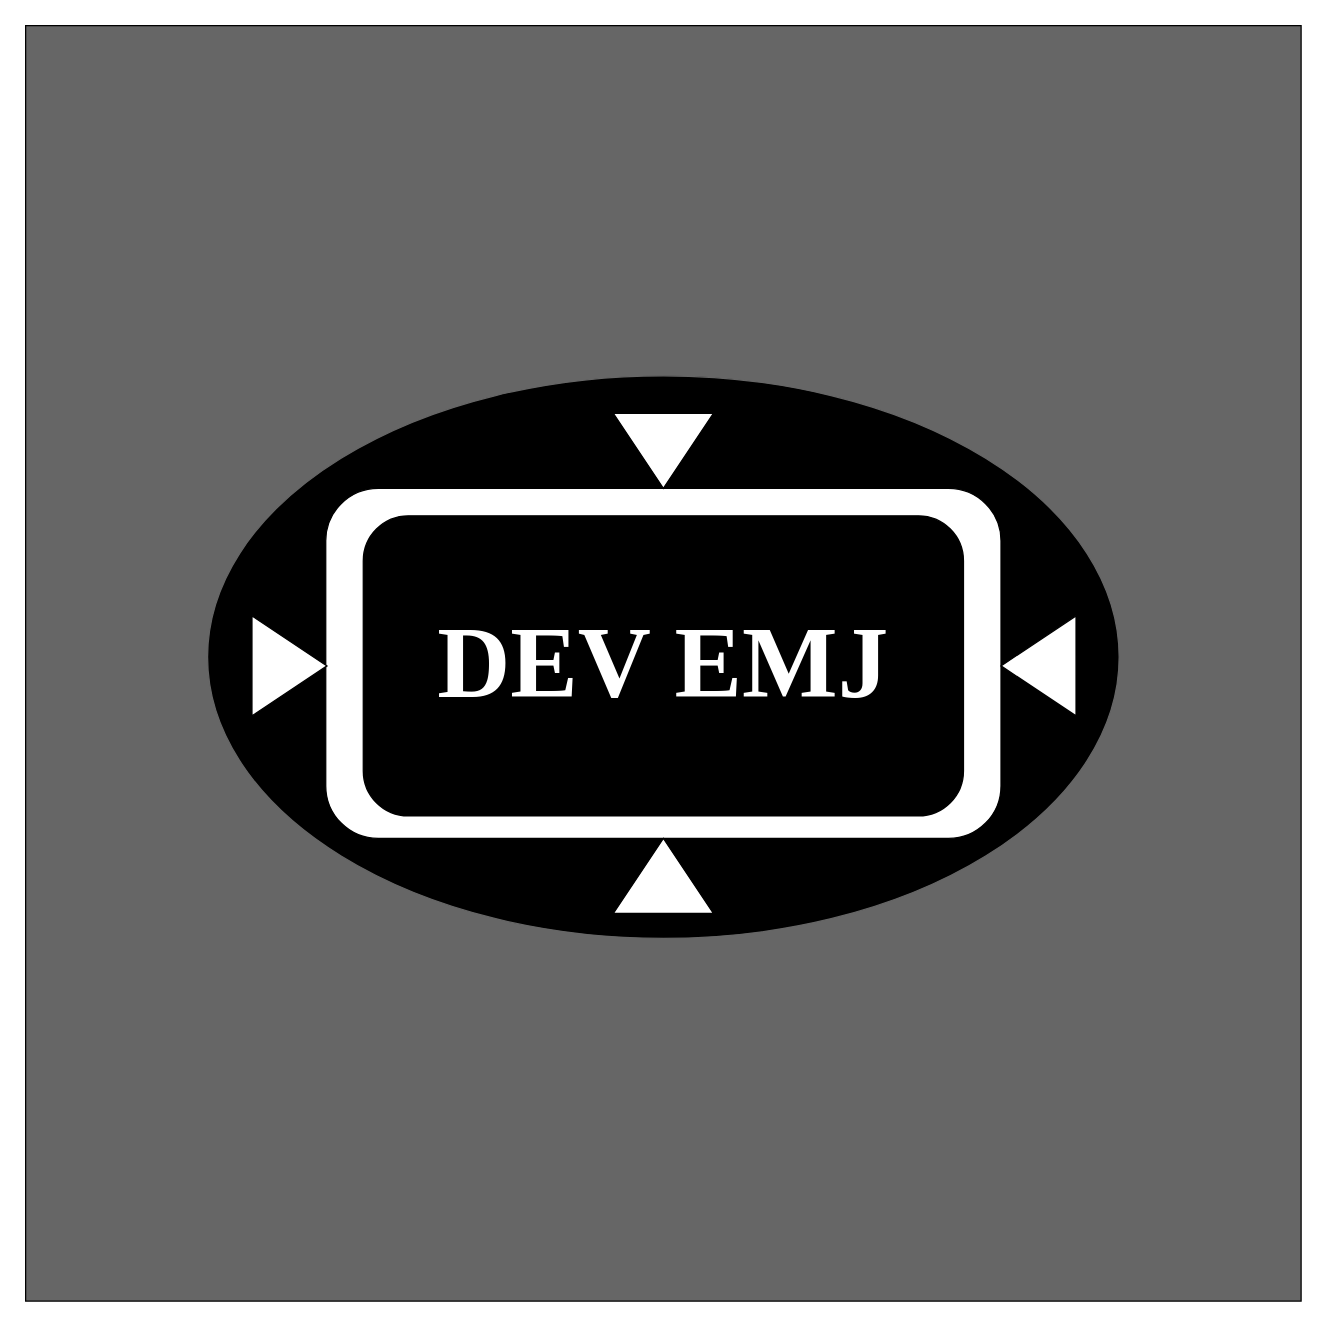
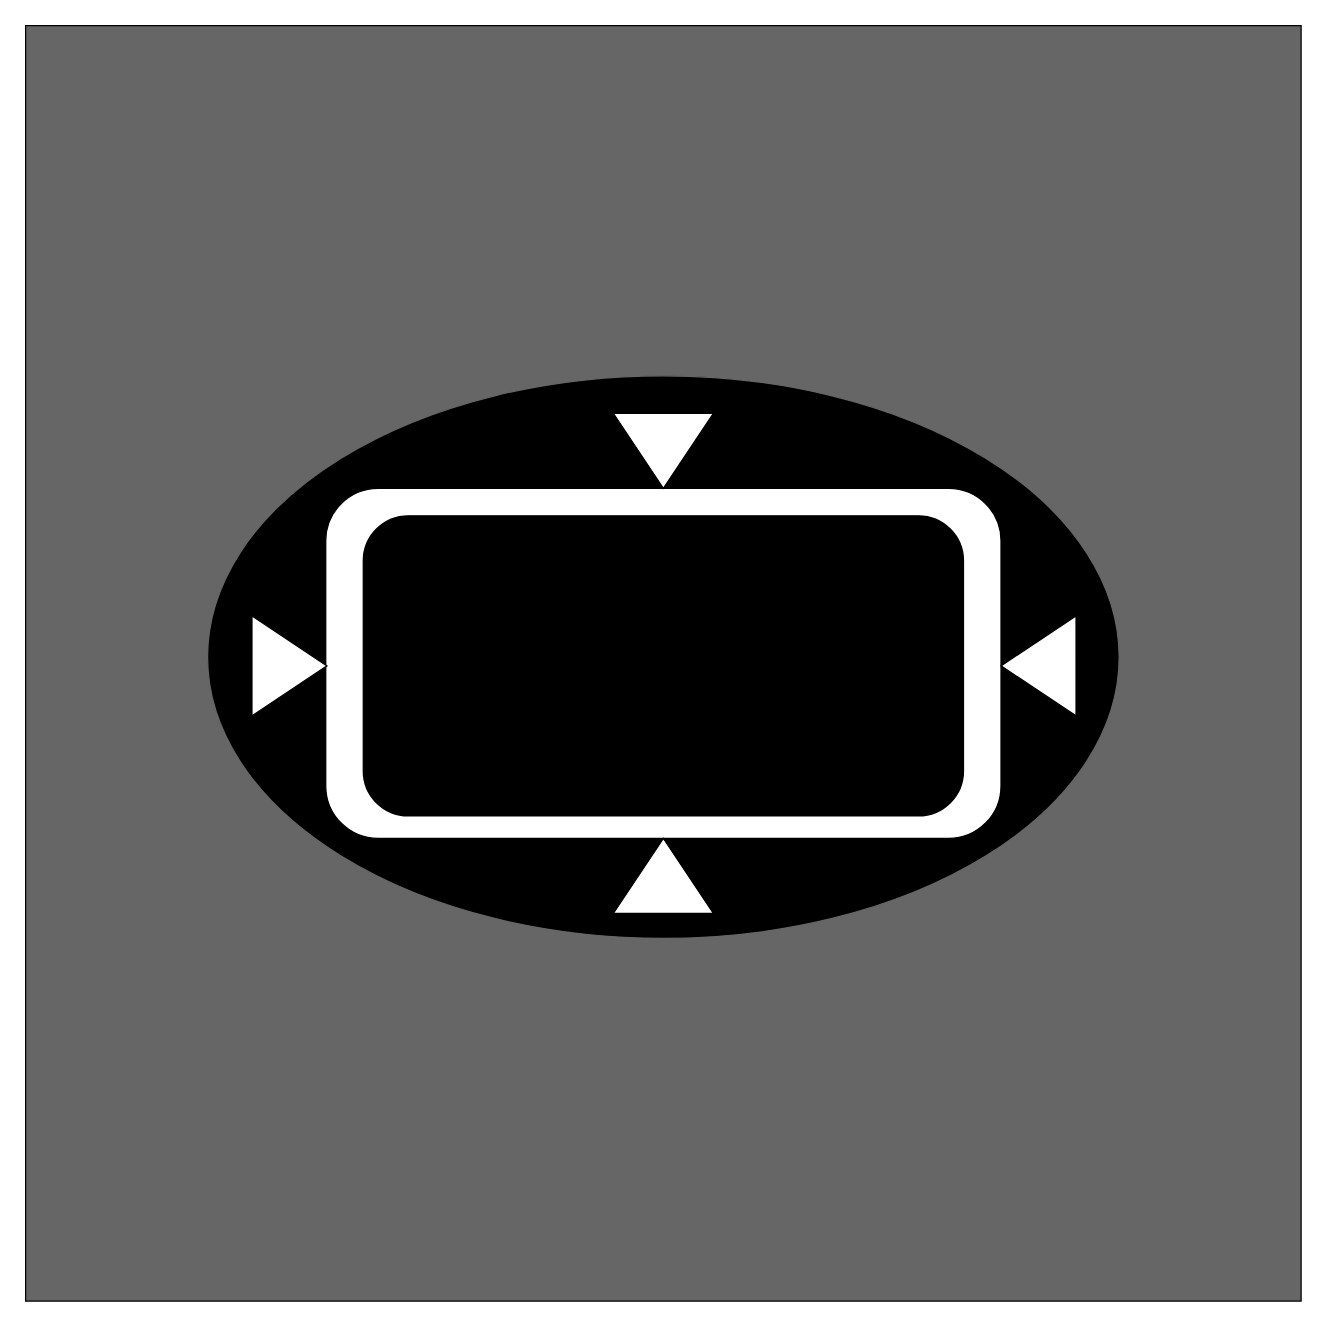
node "DEV EMJ": removed
